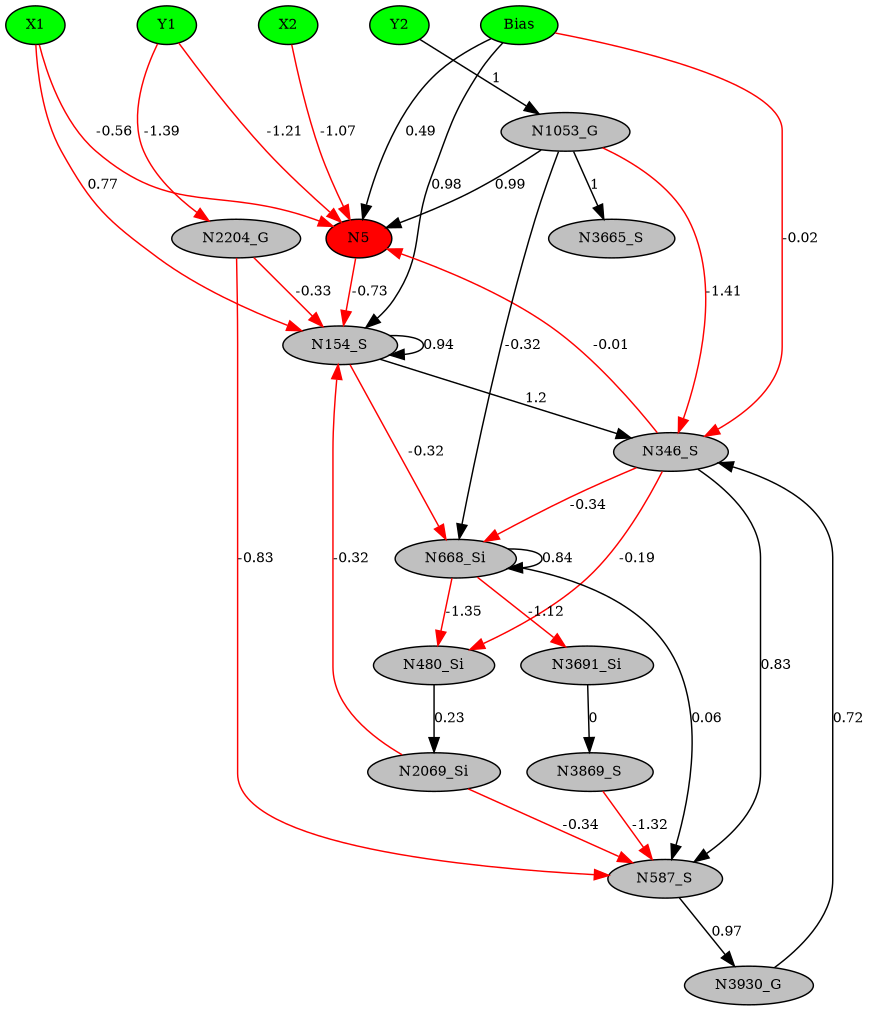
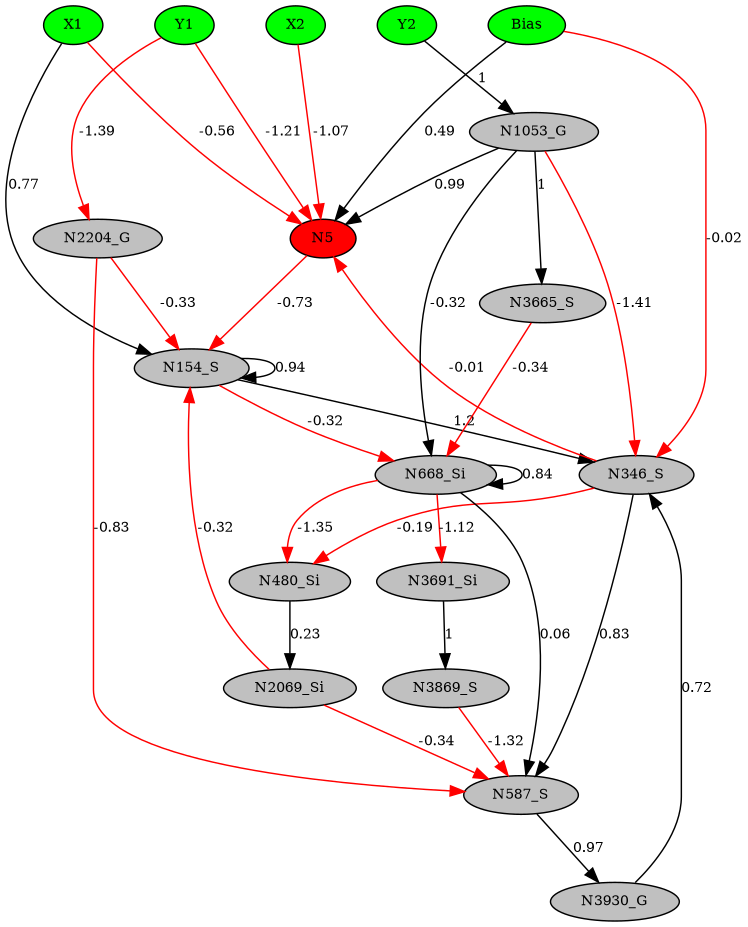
edge "Bias" -> "N154_S": removed, label "0.98"
edge "X1" -> "N154_S": color red -> black
edge "N346_S" -> "N668_Si": now "N3665_S" -> "N668_Si"
edge "N3691_Si" -> "N3869_S": label "0" -> "1"
